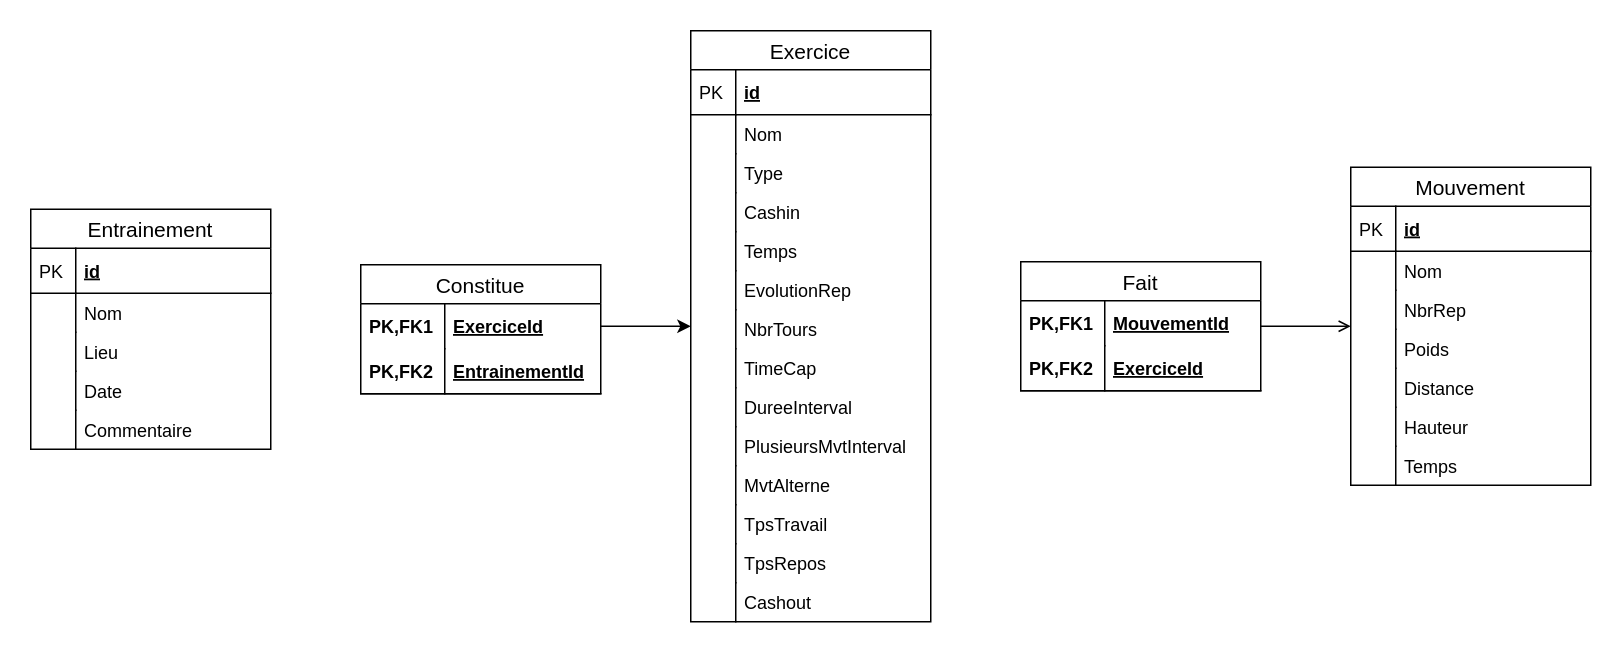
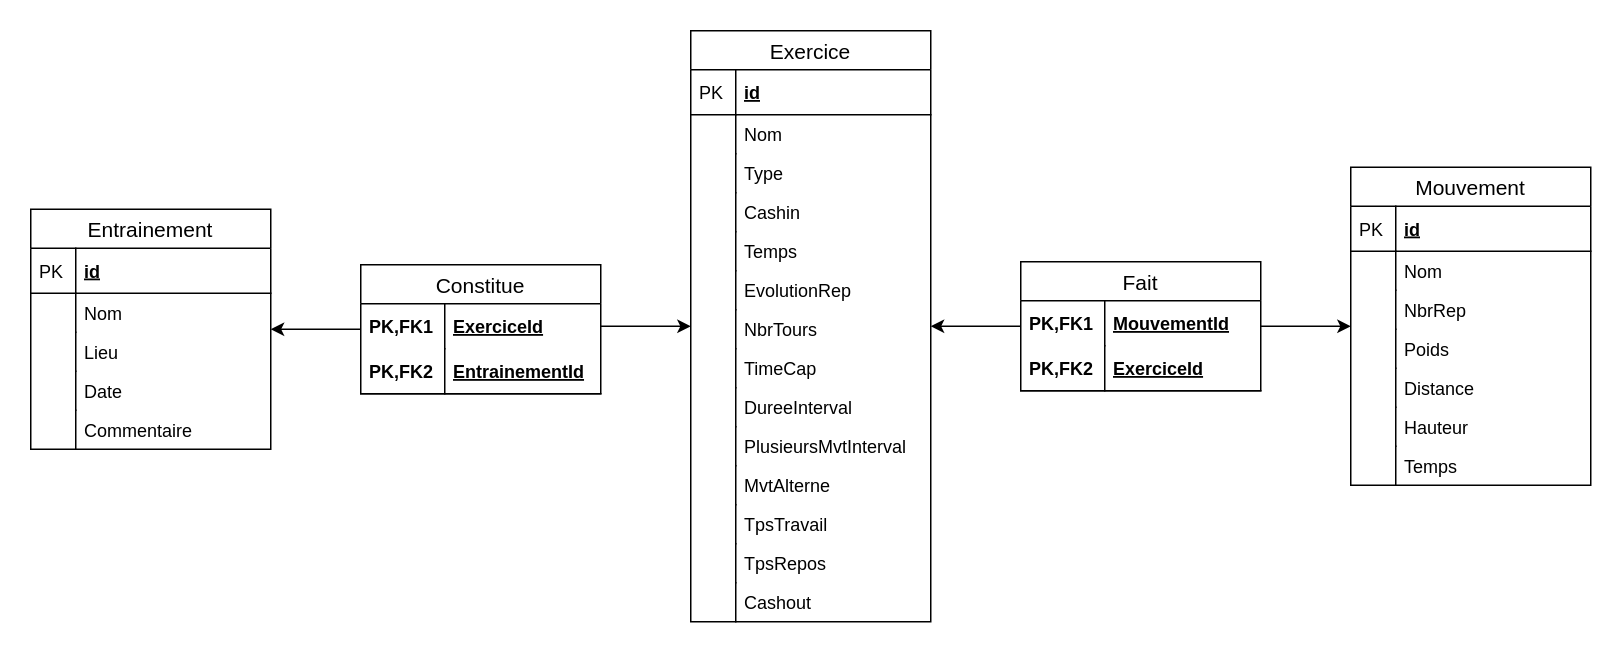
edge "Fait" -> "Exercice": added
edge "Fait" -> "Mouvement": arrowhead open -> classic
edge "Constitue" -> "Entrainement": added
